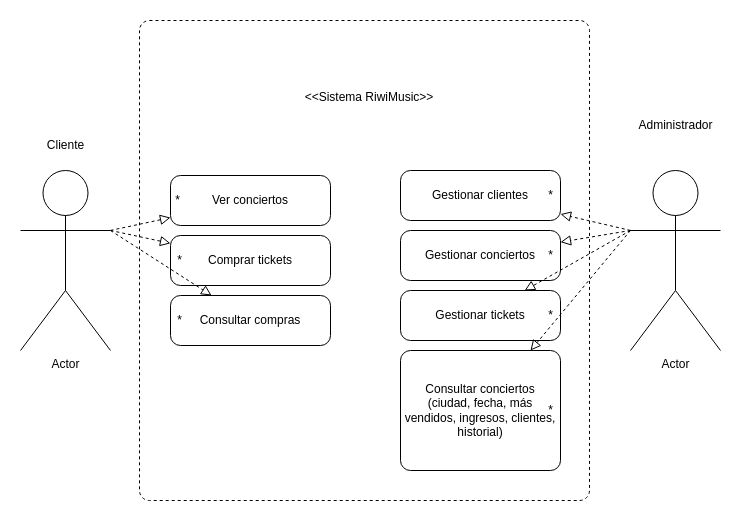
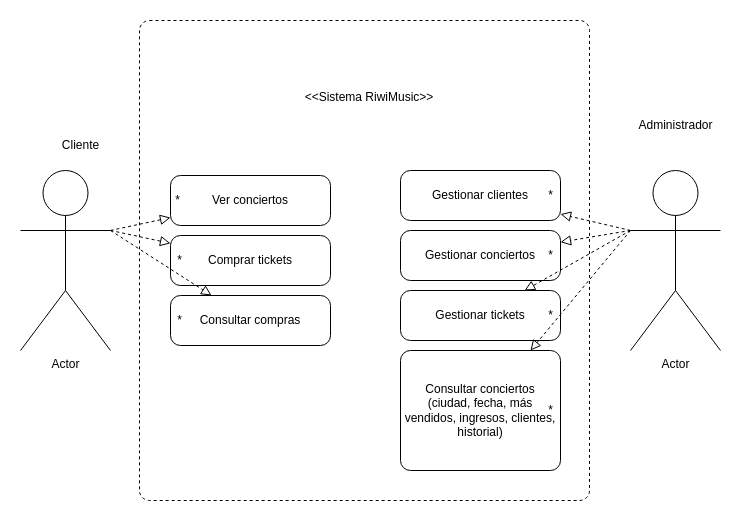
node "Cliente": moved (66, 146) -> (81, 146)
